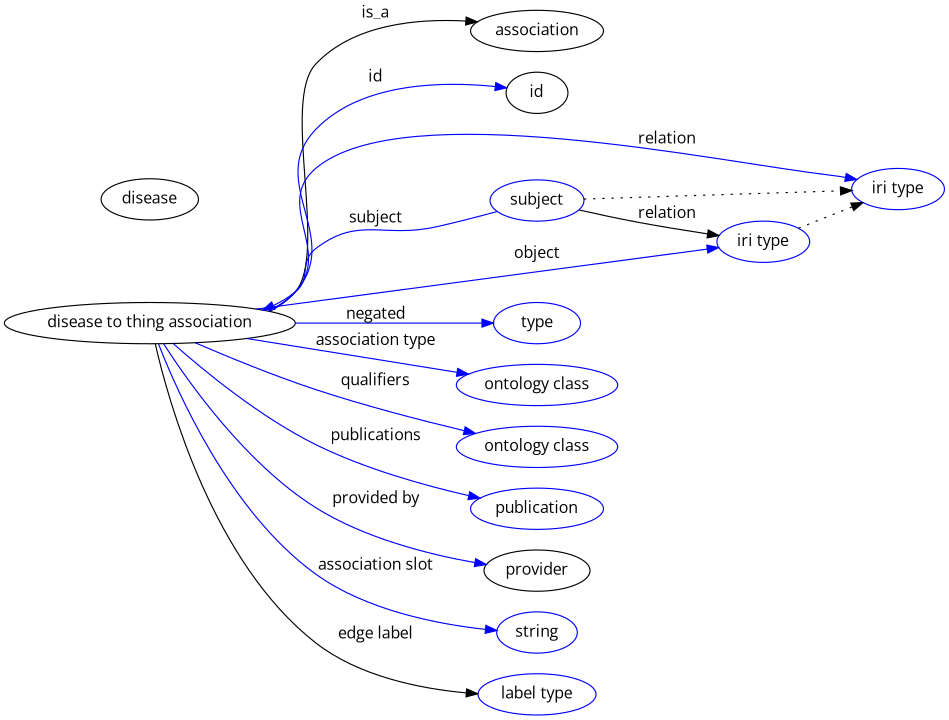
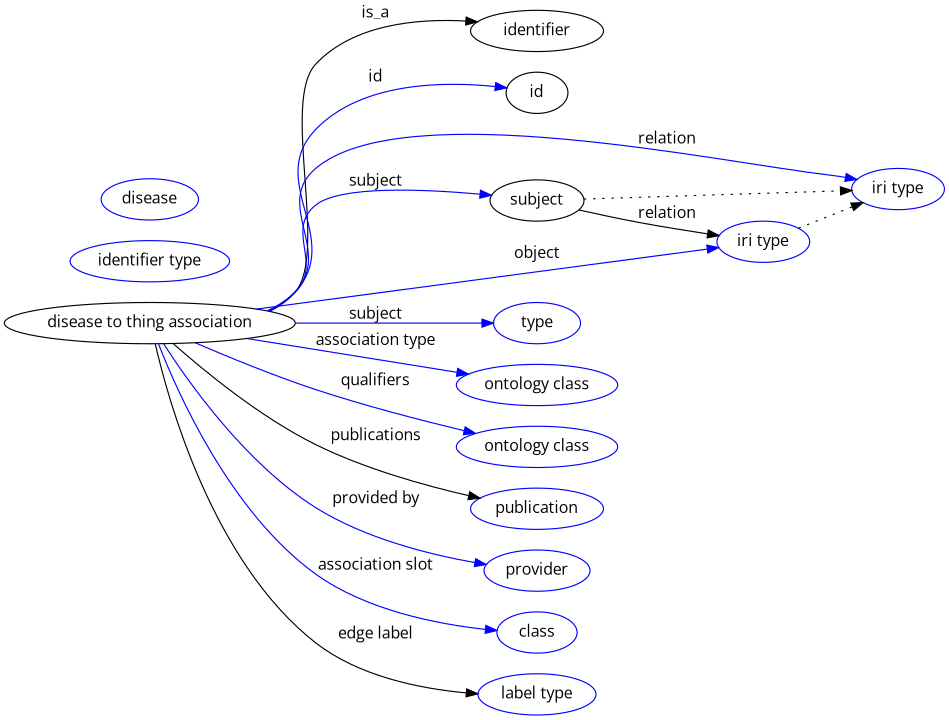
node "association": label "association" -> "identifier"
node "disease": color black -> blue
node "subject": color blue -> black
edge "subject" -> "disease to thing association": reversed
node "identifier type": added
edge "disease to thing association" -> "type": label "negated" -> "subject"
edge "disease to thing association" -> "publication": color blue -> black
node "provider": color black -> blue
node "string": label "string" -> "class"
